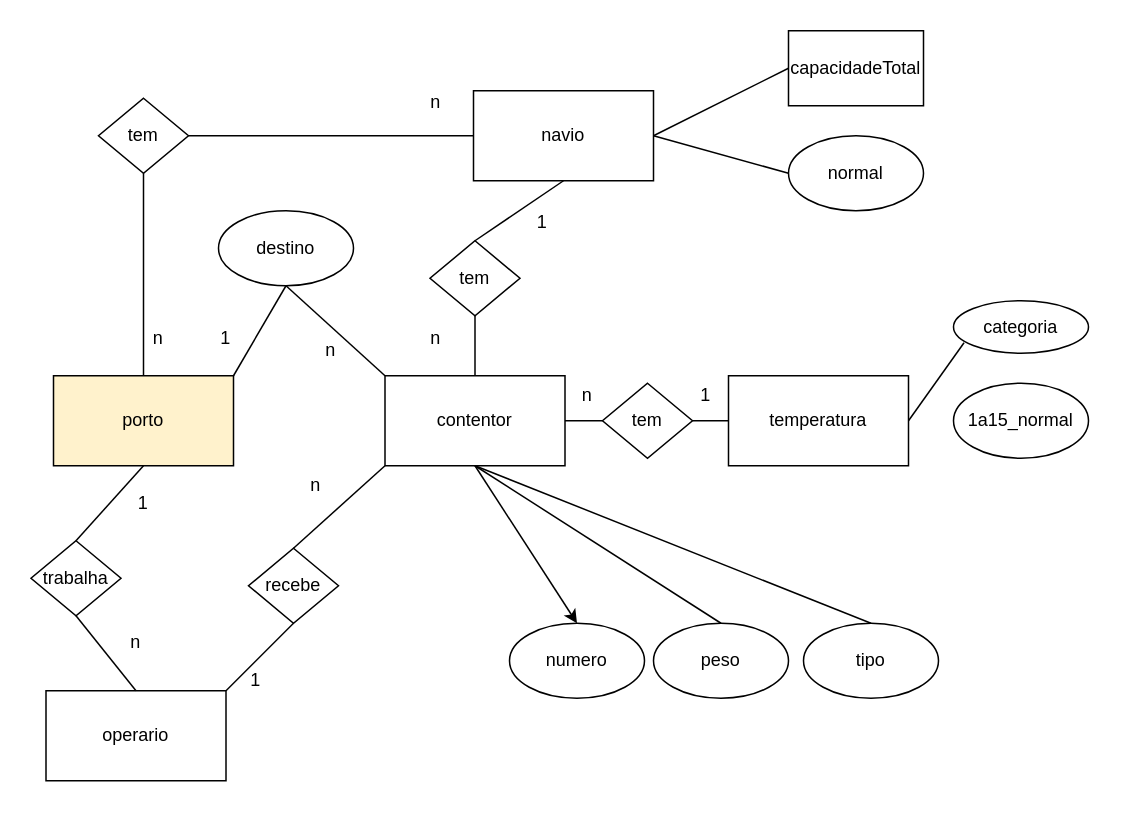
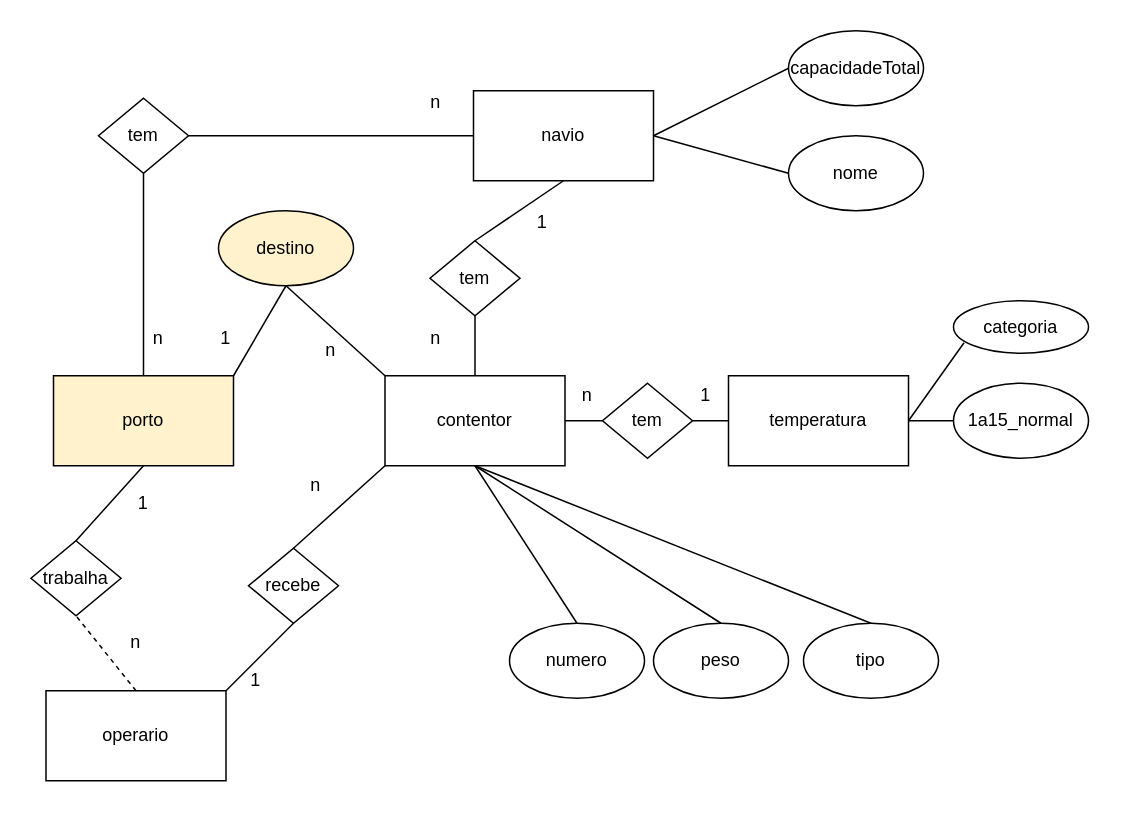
node "capacidadeTotal": shape rectangle -> ellipse
node "normal": label "normal" -> "nome"
node "destino": fillcolor #ffffff -> #fff2cc
edge "temperatura" -- "1a15_normal": added
edge "contentor" -> "numero": arrowhead classic -> none
edge "trabalha" -- "operario": style solid -> dashed
